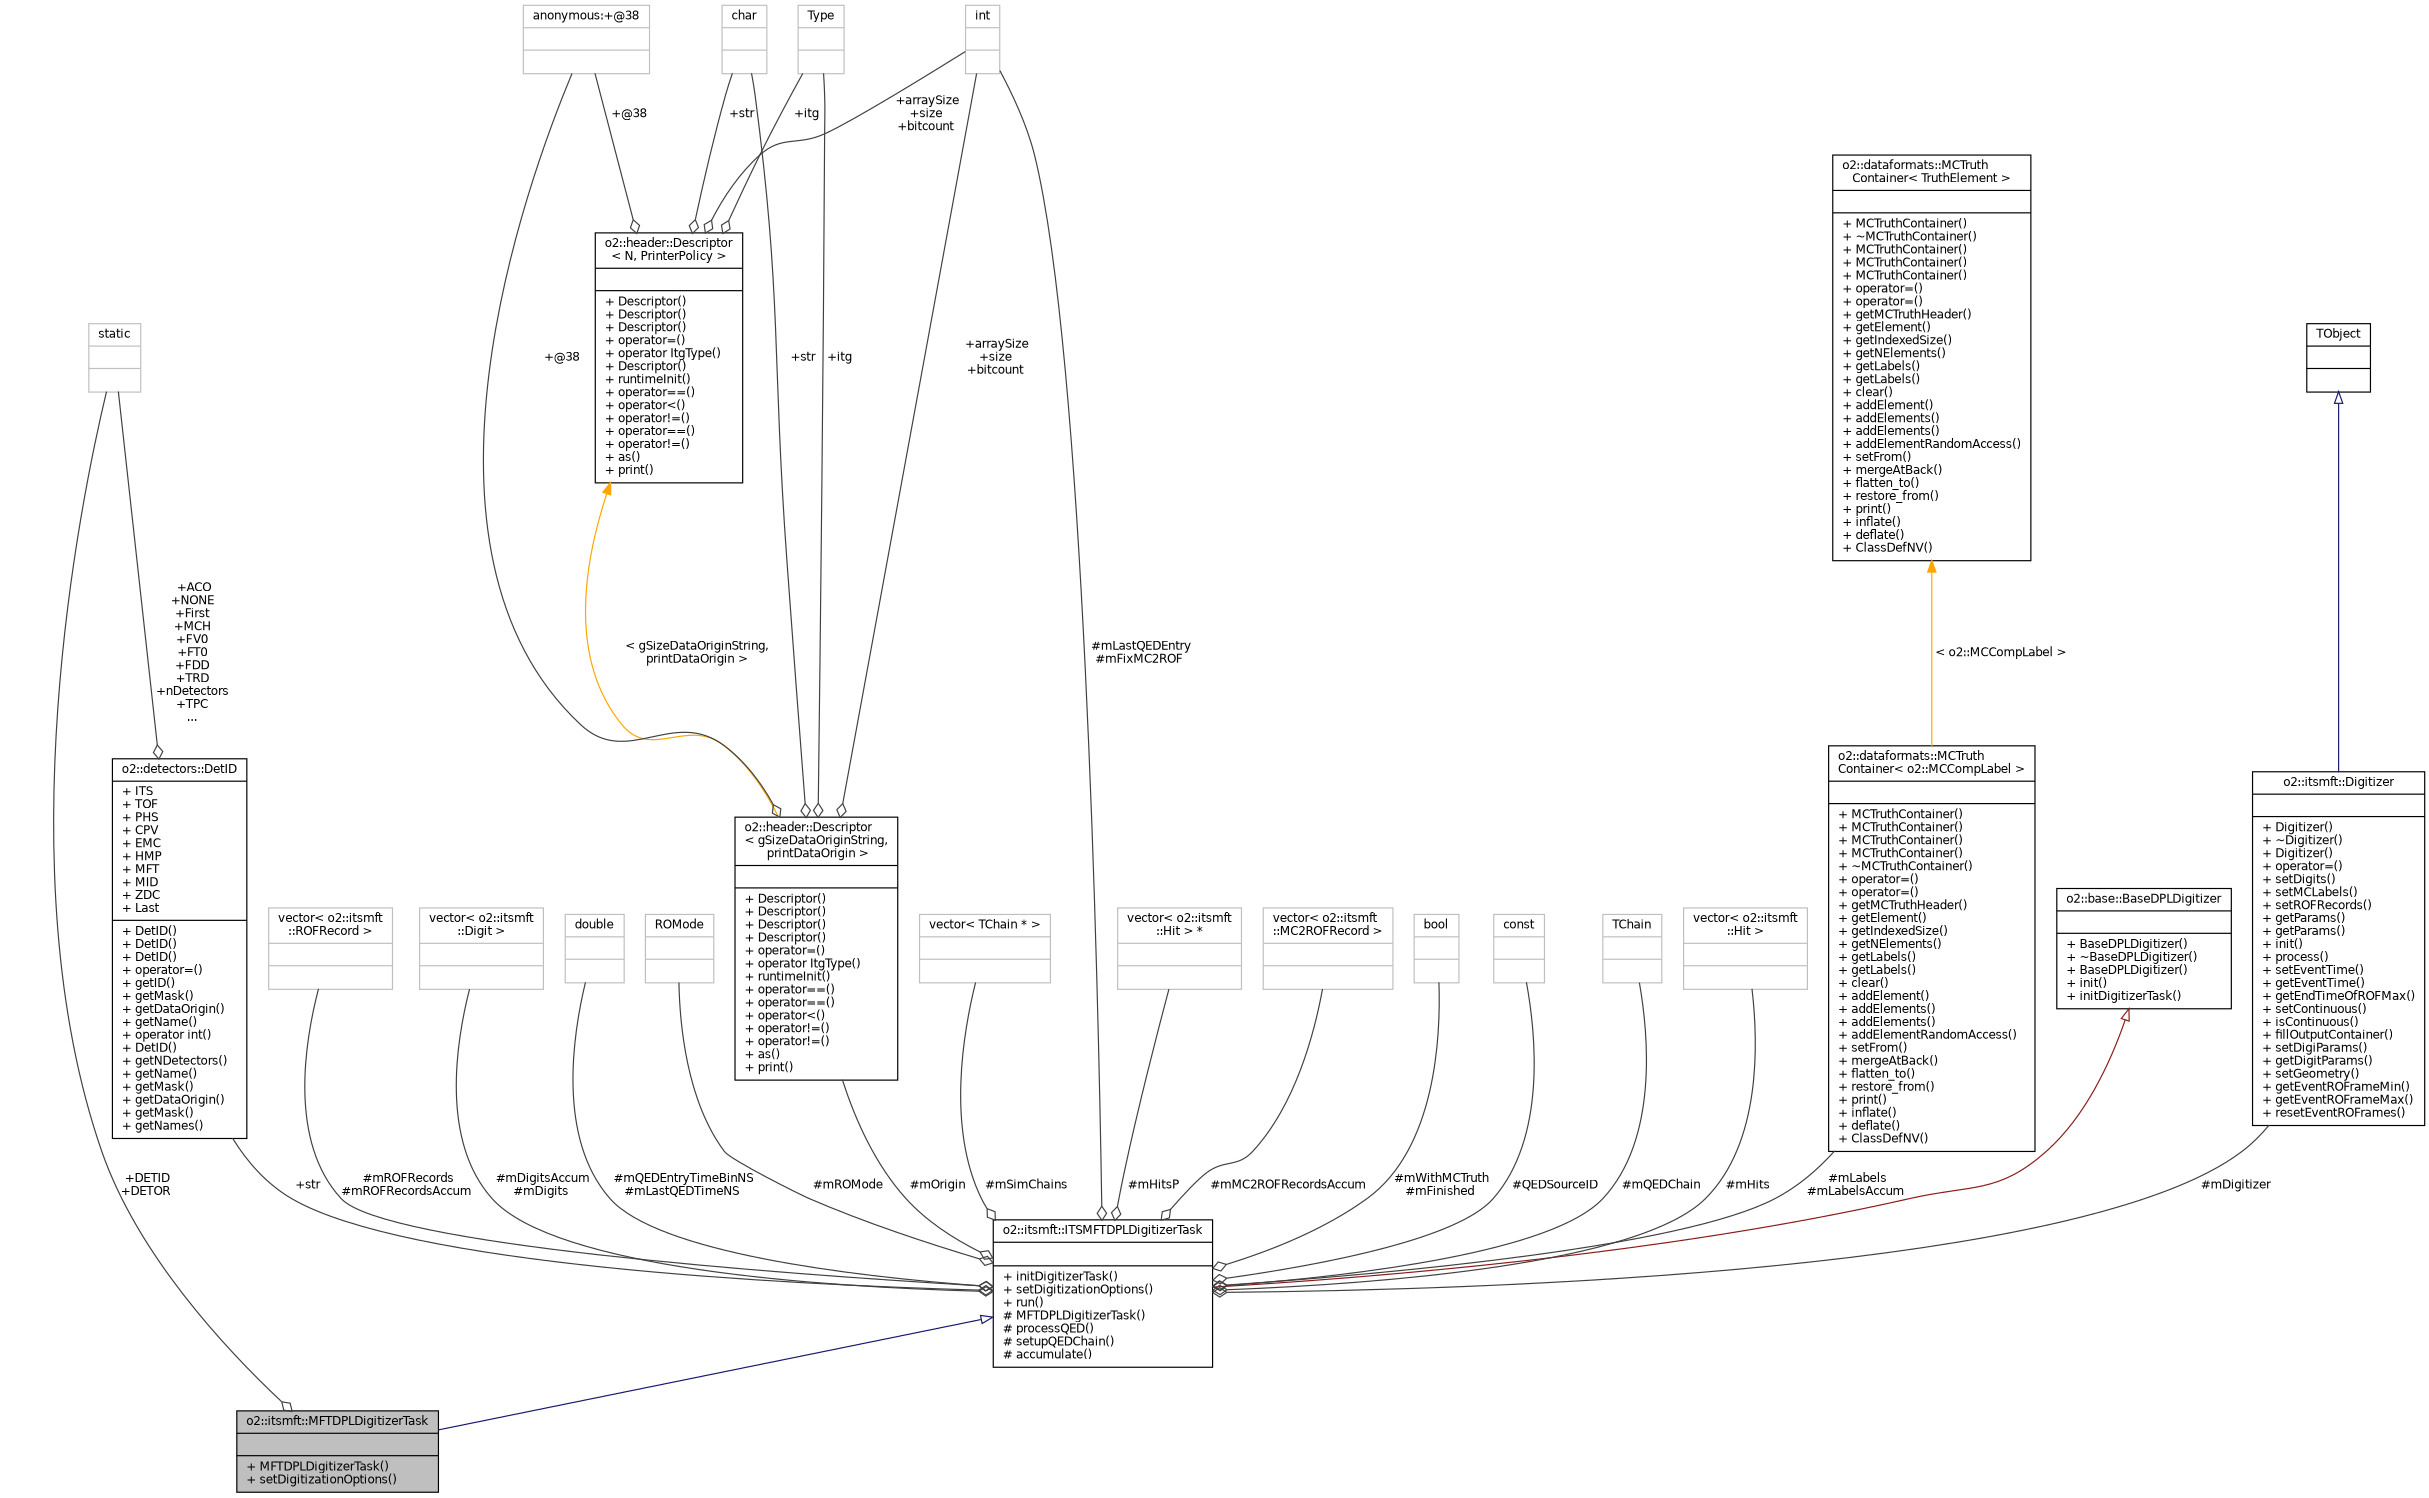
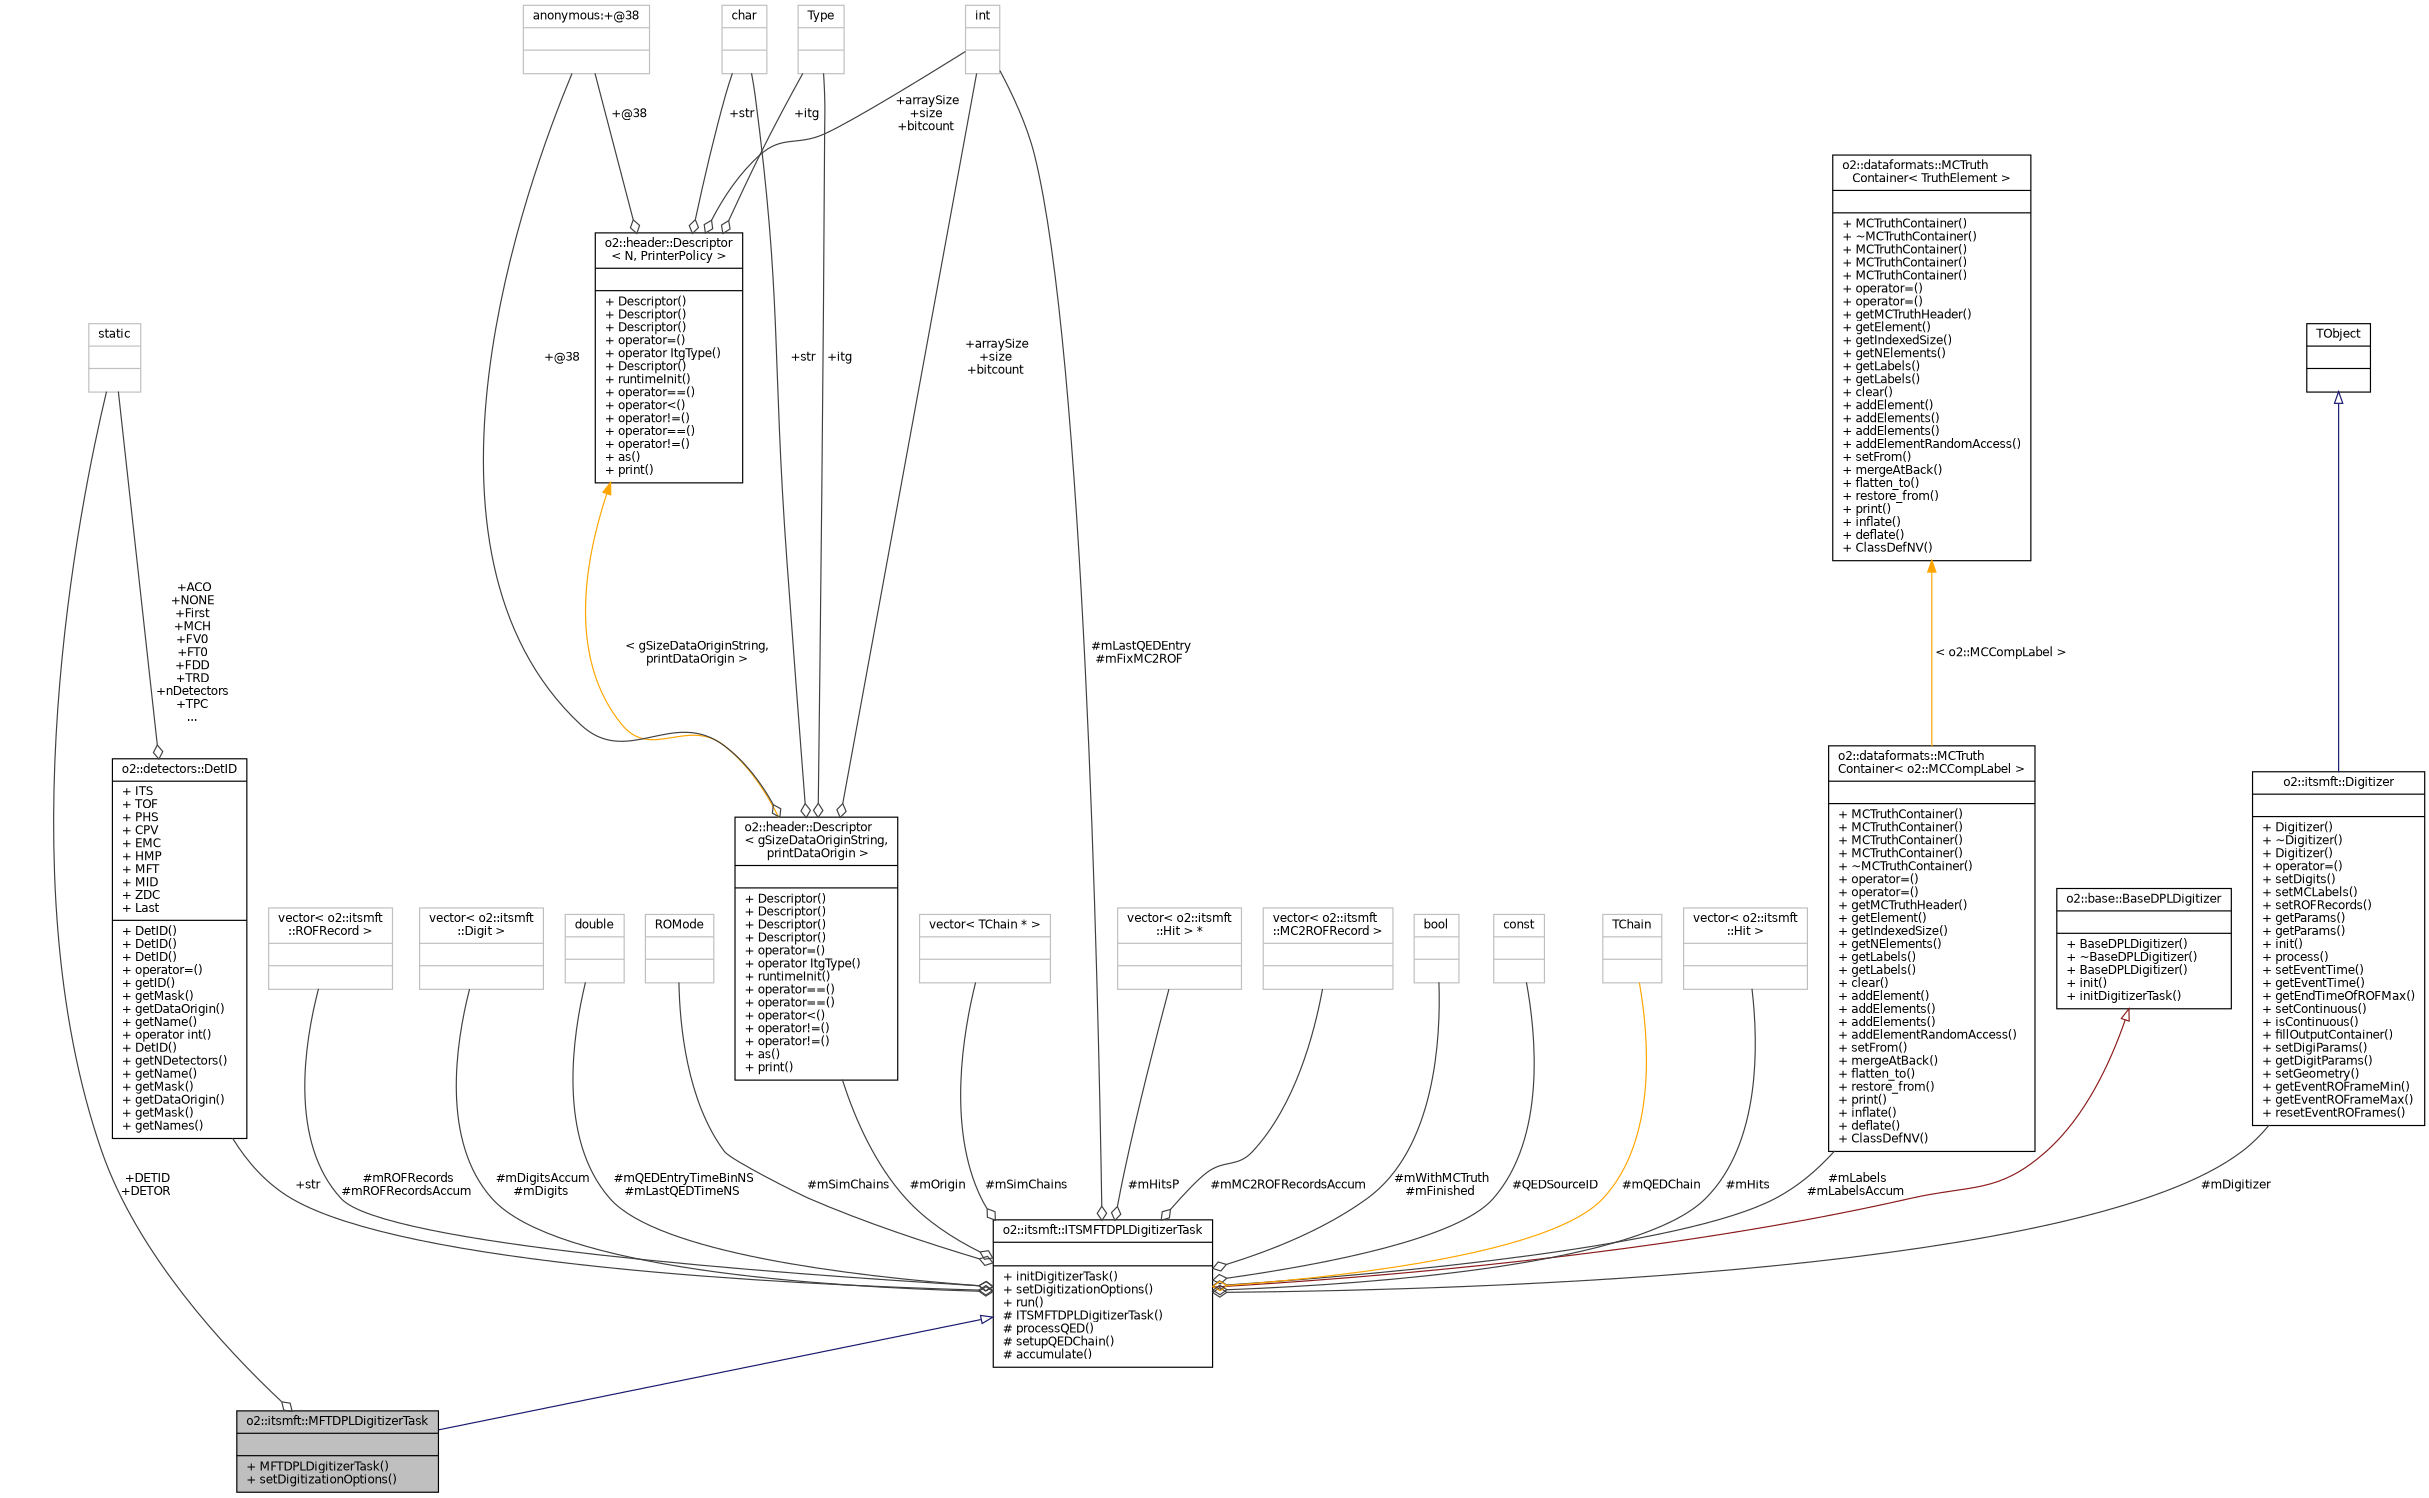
edge "ROMode" -> "o2::itsmft::ITSMFTDPLDigitizerTask": label " #mROMode" -> " #mSimChains"
edge "TChain" -> "o2::itsmft::ITSMFTDPLDigitizerTask": color grey25 -> orange
node "o2::itsmft::ITSMFTDPLDigitizerTask": text "# MFTDPLDigitizerTask()" -> "# ITSMFTDPLDigitizerTask()"
